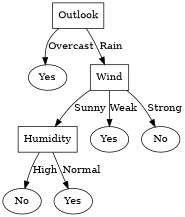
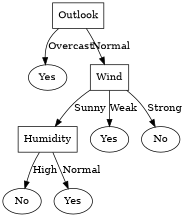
edge "Outlook" -> "Wind": label "Rain" -> "Normal"
